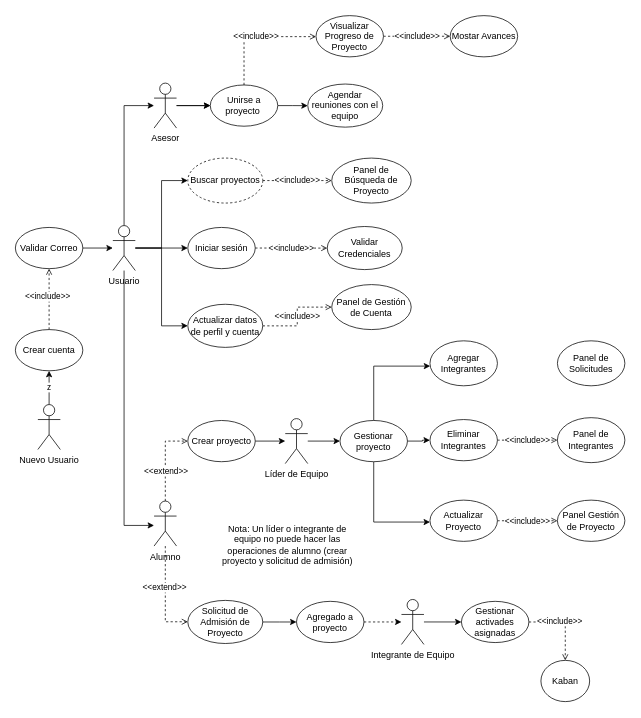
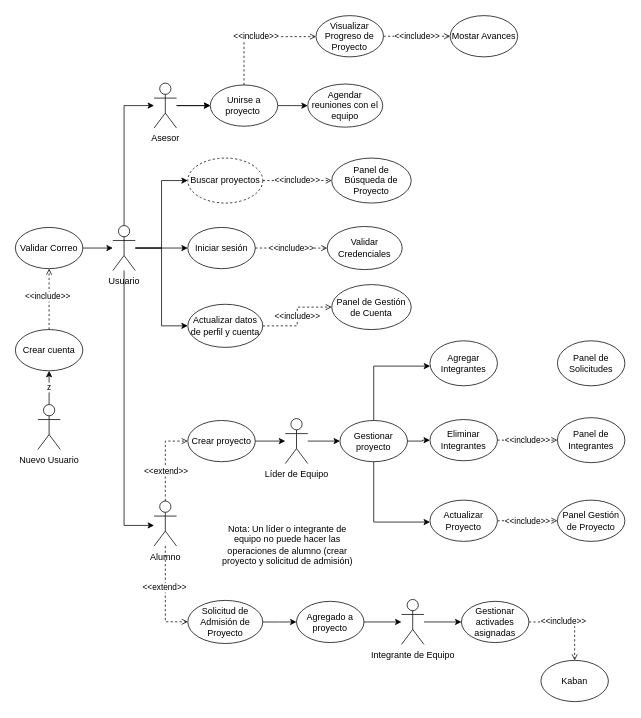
edge "Agregado a proyecto" -> "Integrante de Equipo": style dashed -> solid
node "Kaban": size 49x41 -> 68x41
